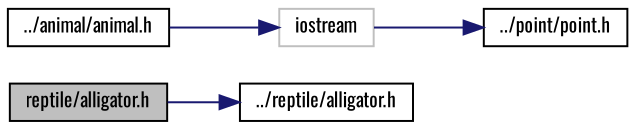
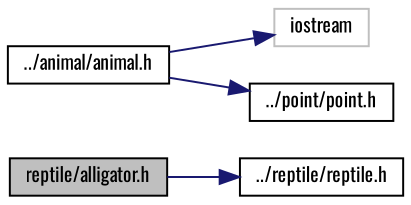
edge "iostream" -> "../point/point.h": now "../animal/animal.h" -> "../point/point.h"
node "../reptile/alligator.h": label "../reptile/alligator.h" -> "../reptile/reptile.h"
